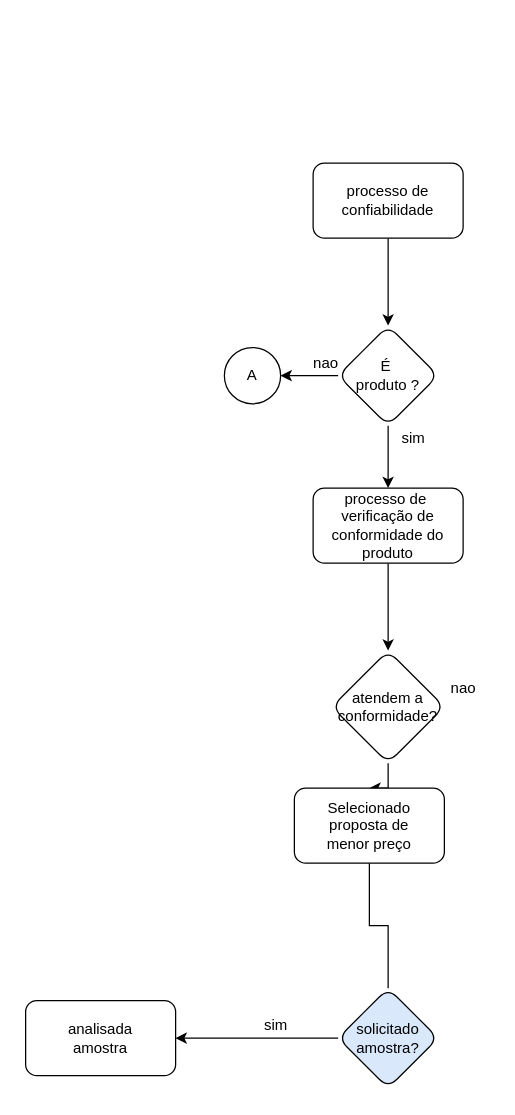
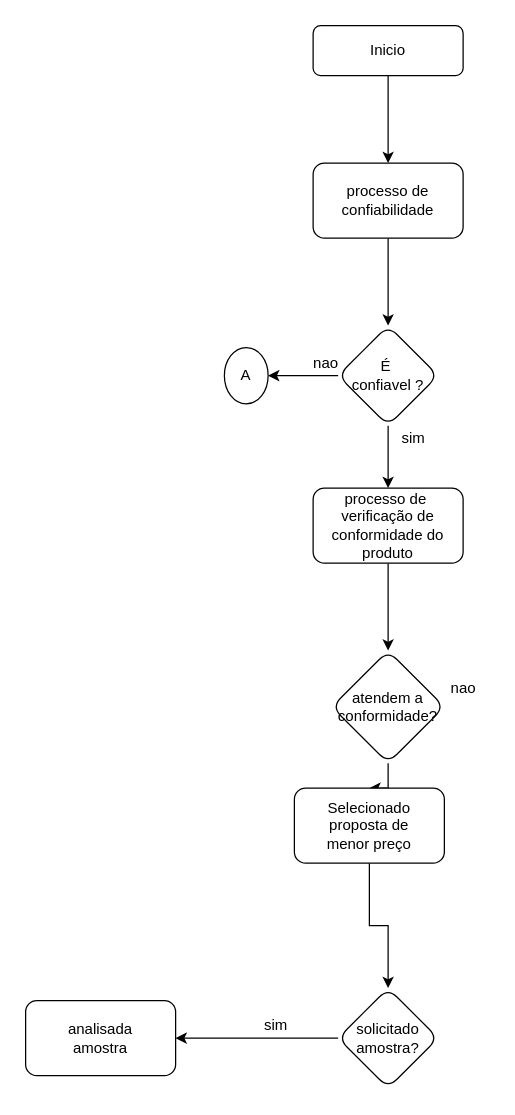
node "Inicio": added
edge "Inicio" -> "processo de confiabilidade": added
node "A": size 56x56 -> 44x56
node "É produto ?": label "É produto ?" -> "É confiavel ?"
edge "Selecionado proposta de menor preço" -- "solicitado amostra?": arrowhead none -> classic
node "solicitado amostra?": fillcolor #dae8fc -> #ffffff
